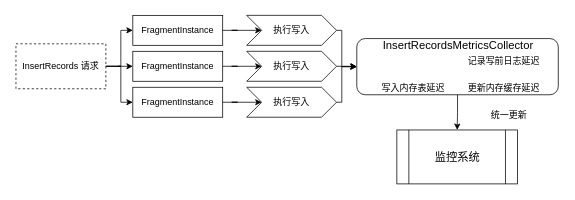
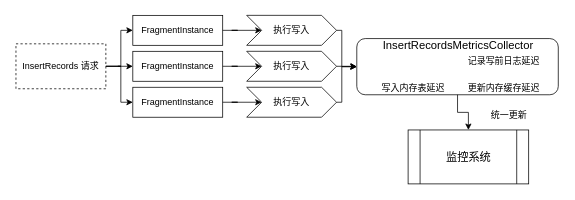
node "监控系统": moved (457, 157) -> (468, 157)
